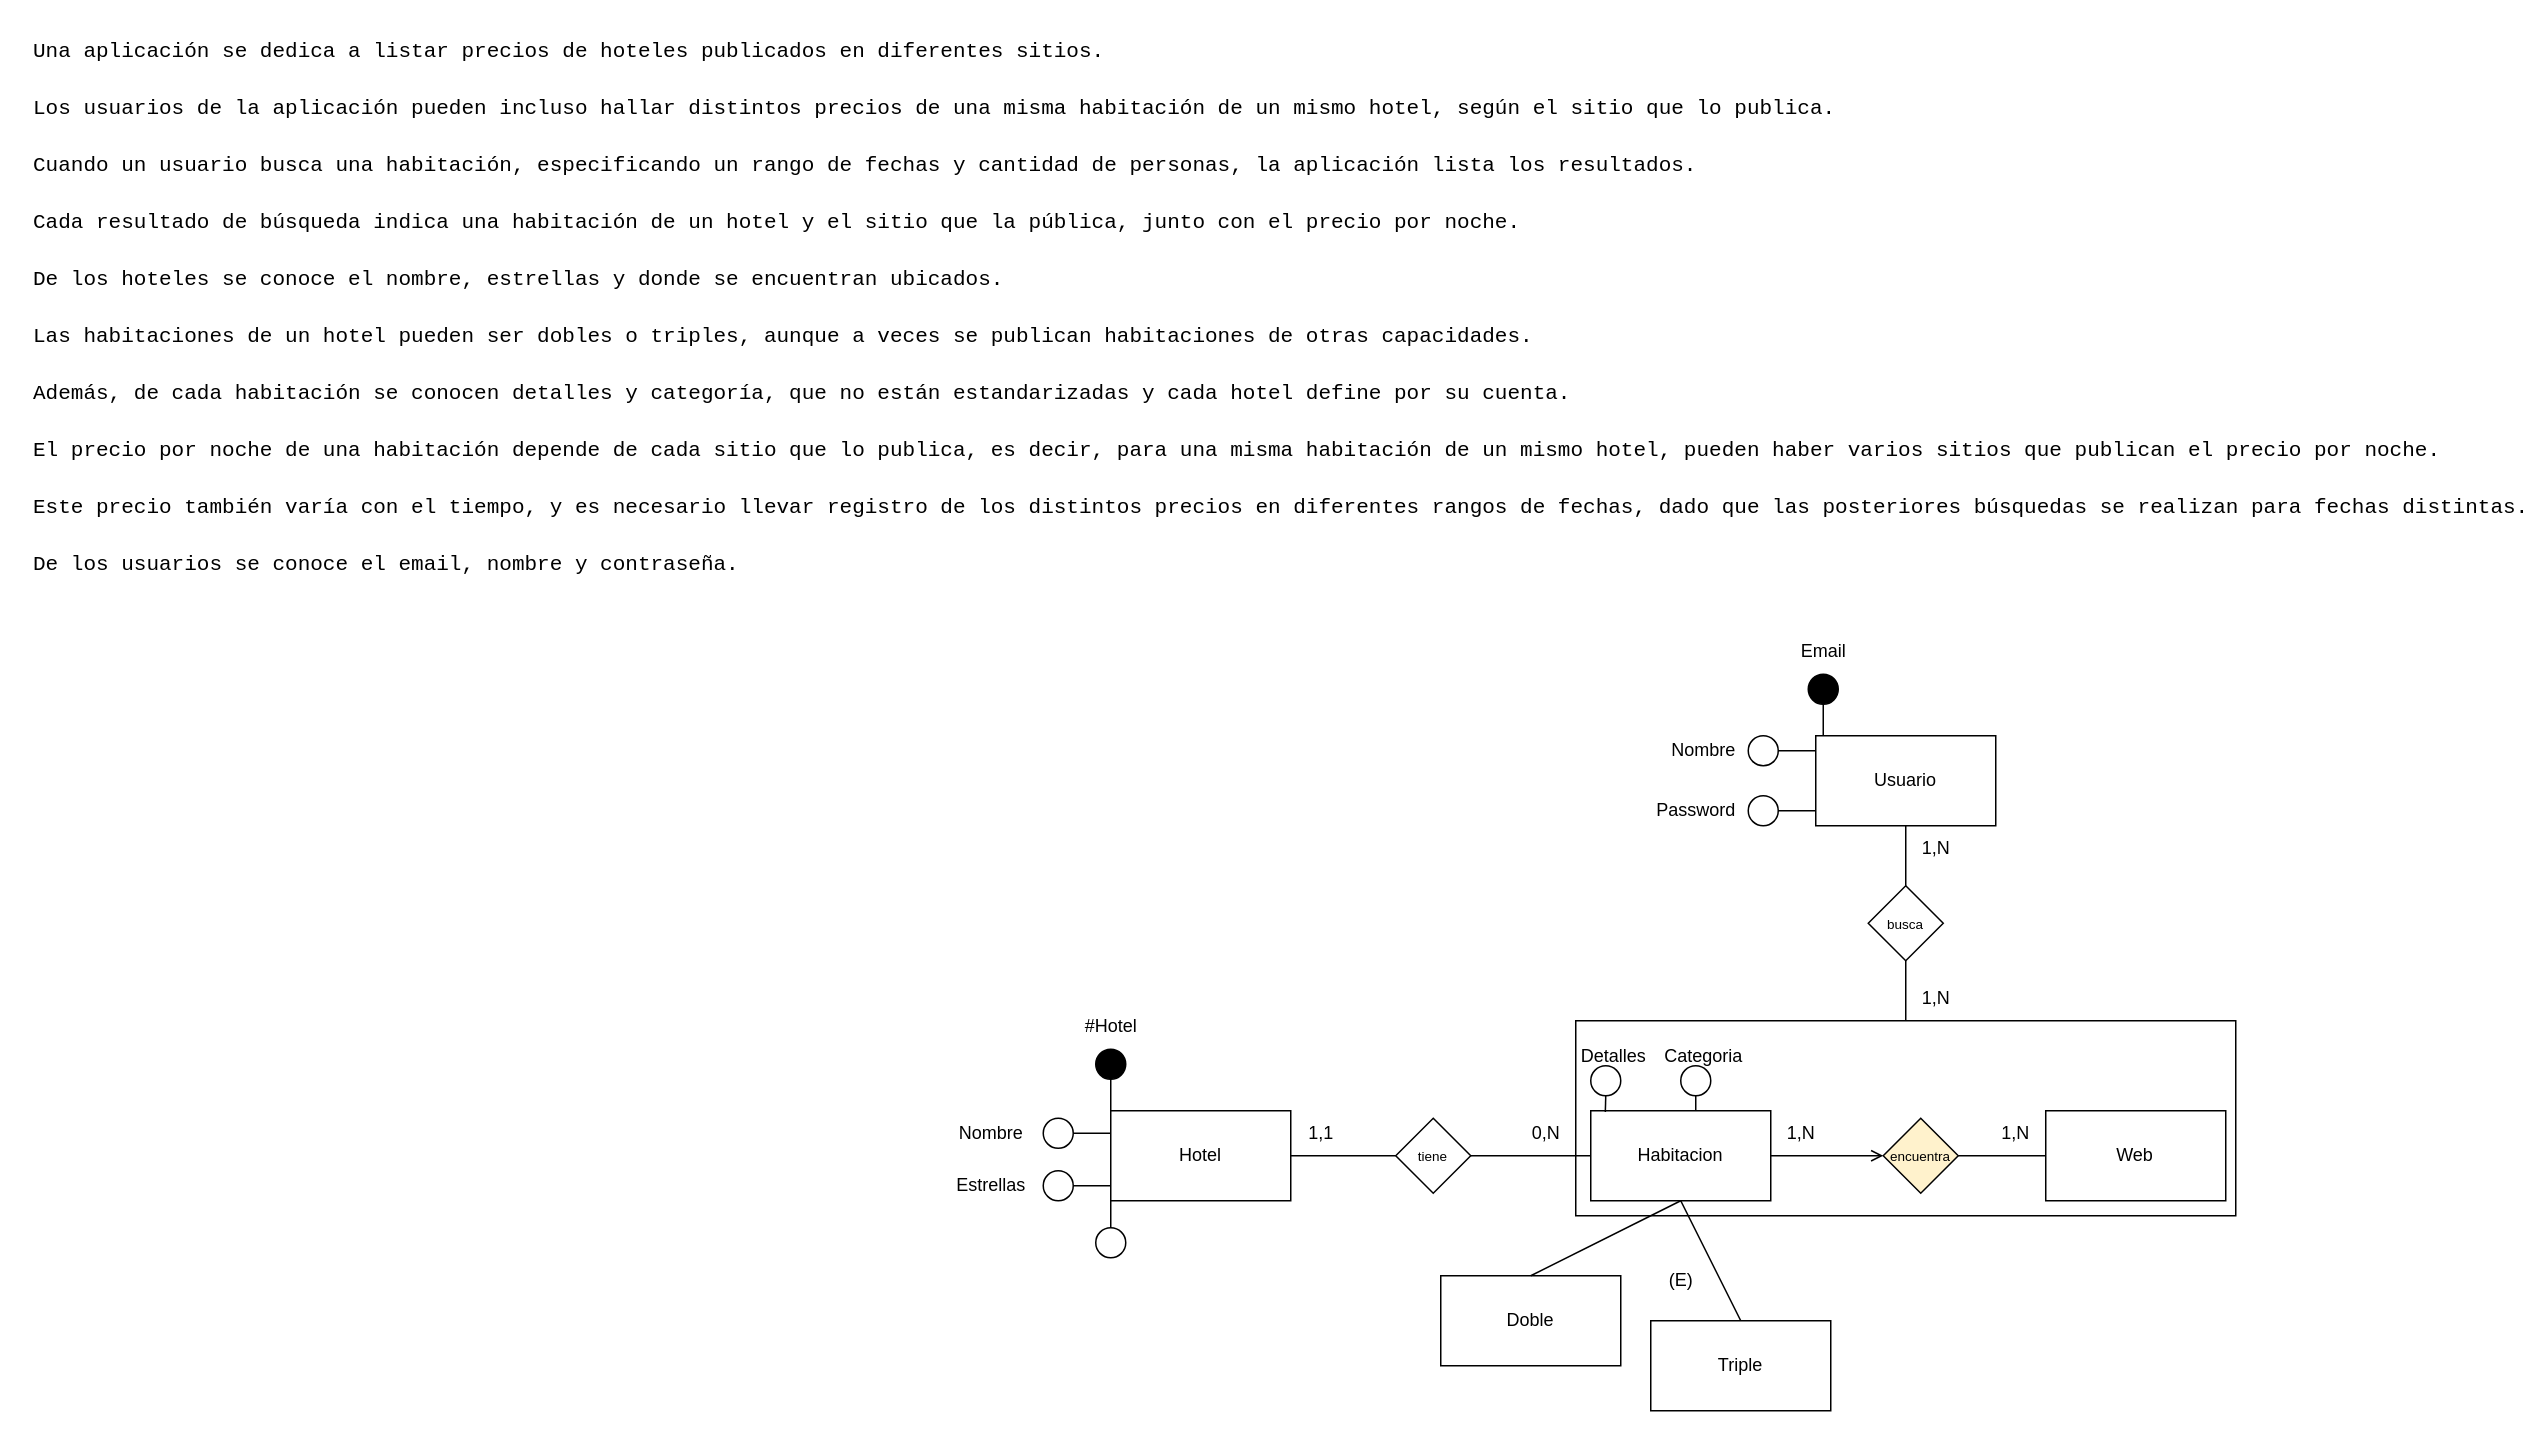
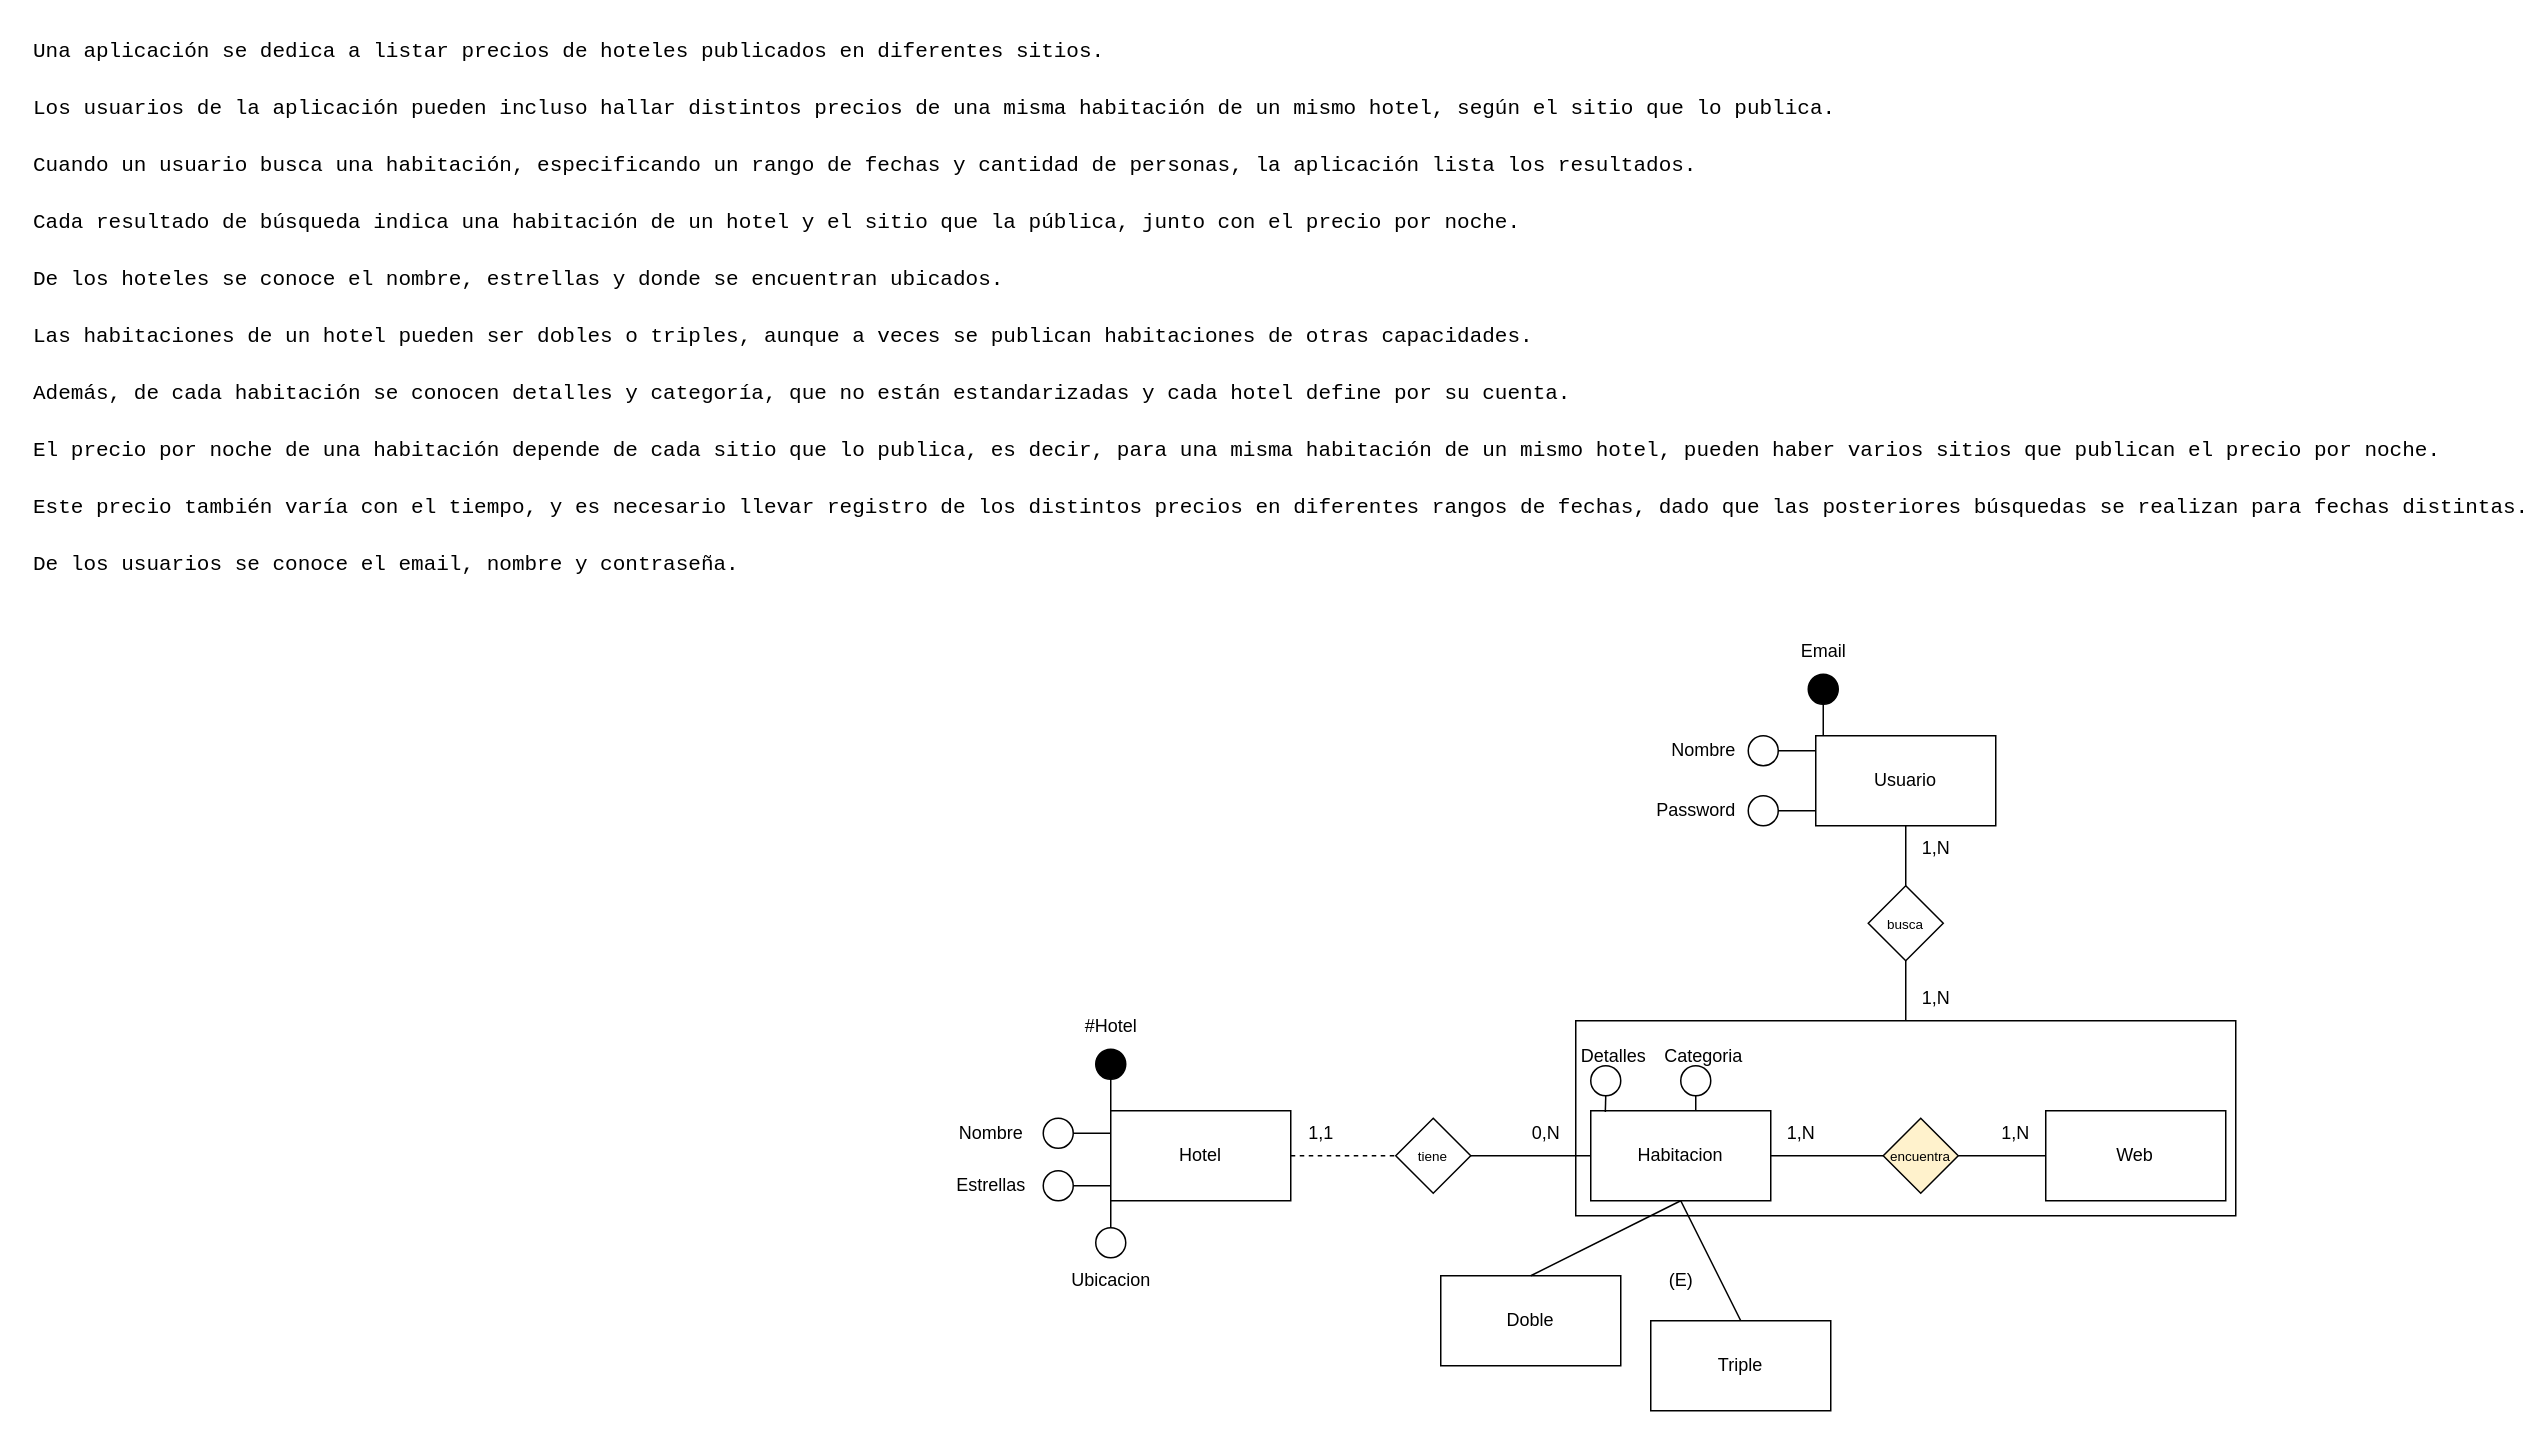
edge "Hotel" -- "tiene": style solid -> dashed
edge "Habitacion" -> "encuentra": arrowhead open -> none
node "Ubicacion": added
